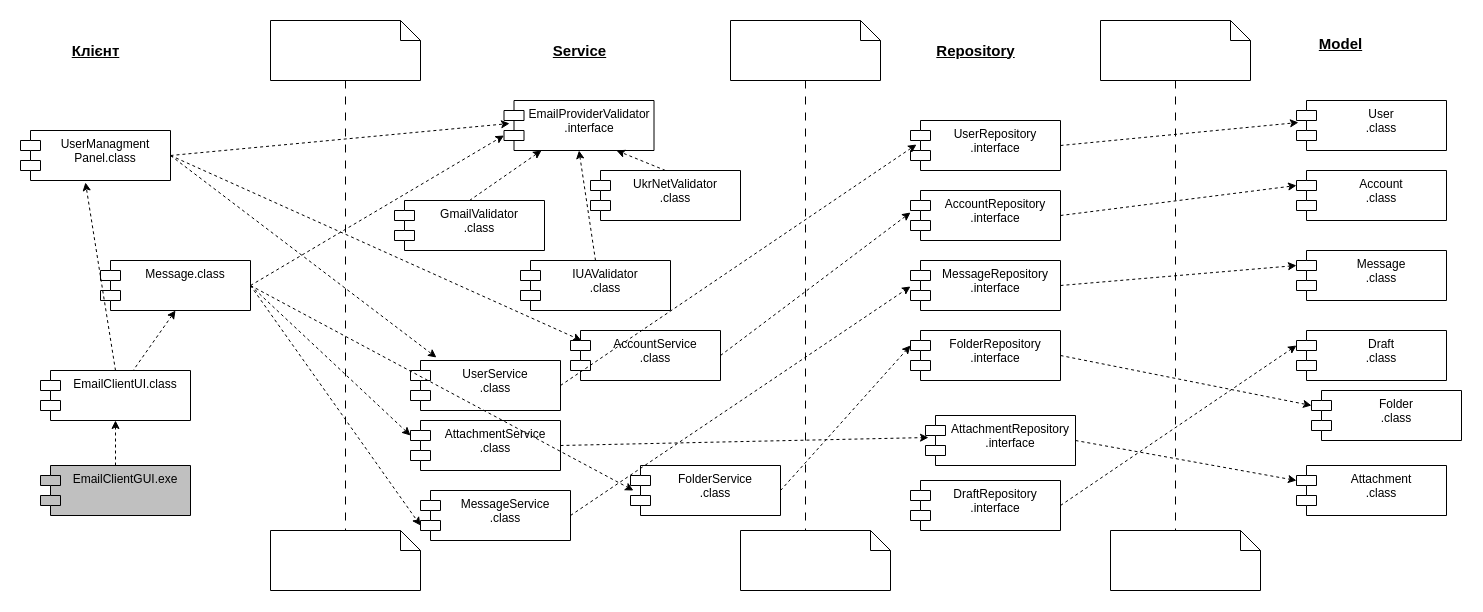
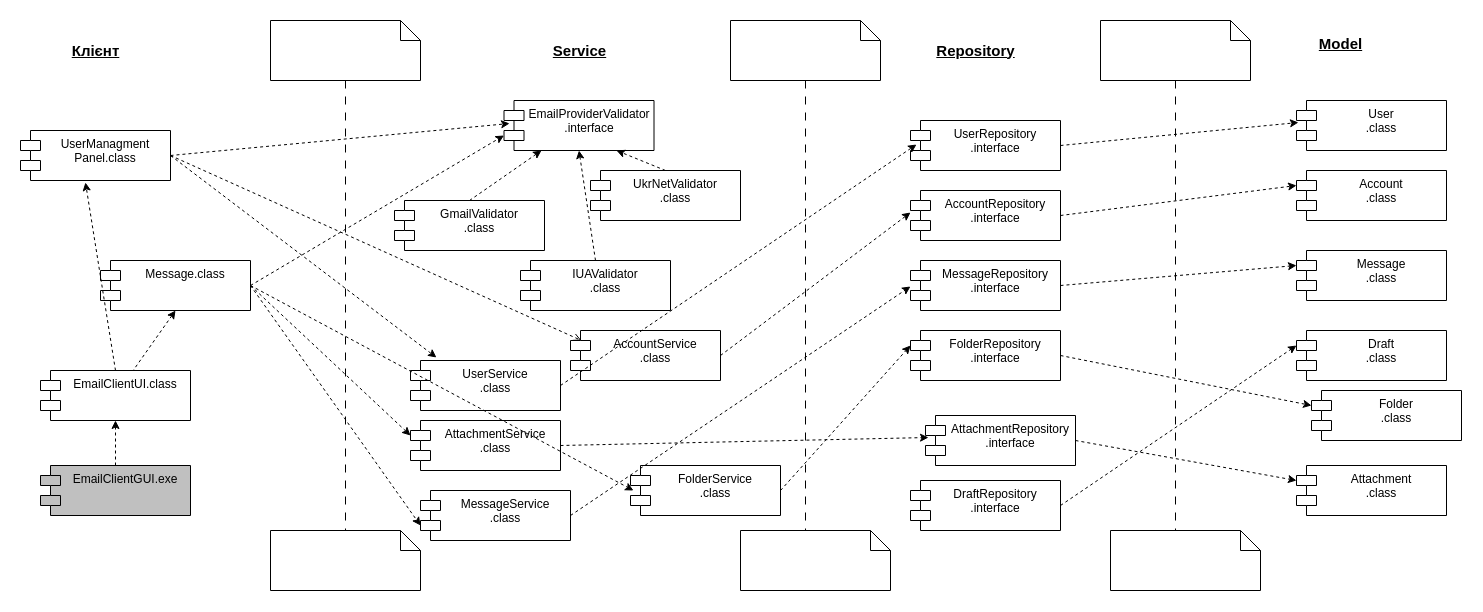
edge "UserManagment Panel.class" -> "AccountService .class": arrowhead classic -> open
